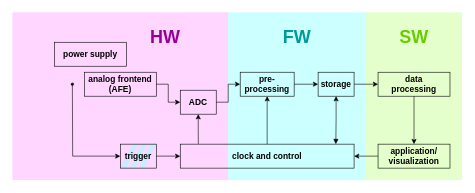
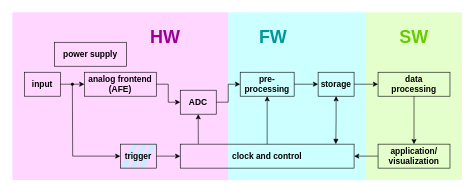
node "FW": moved (297, 36) -> (273, 36)
node "input": added
edge "input" -> "analog frontend (AFE)": added
